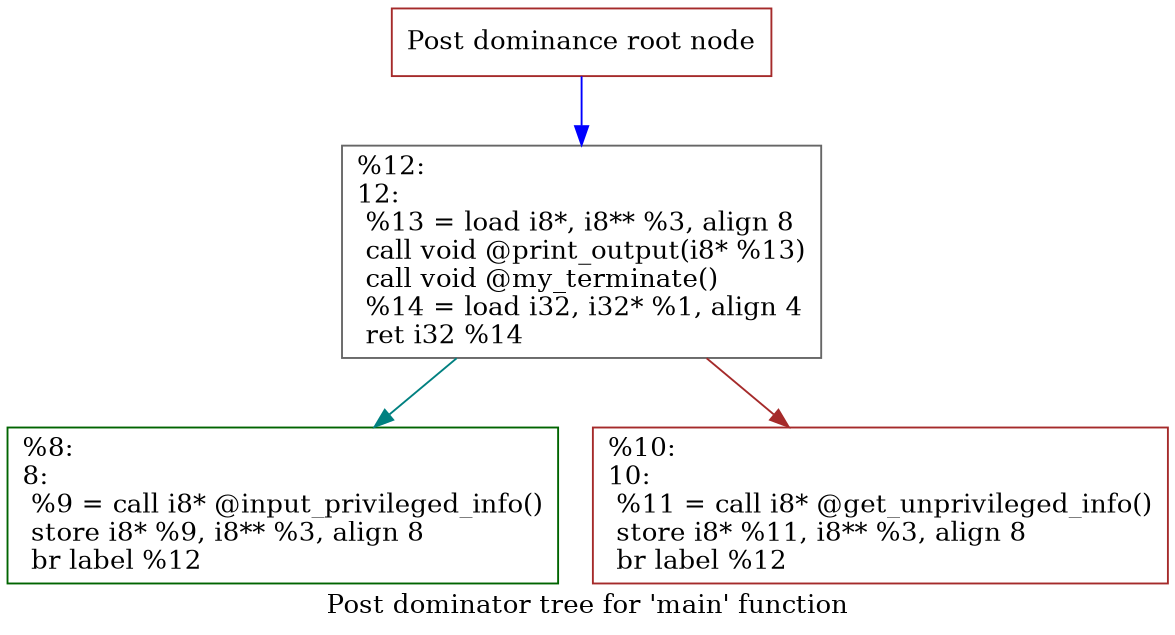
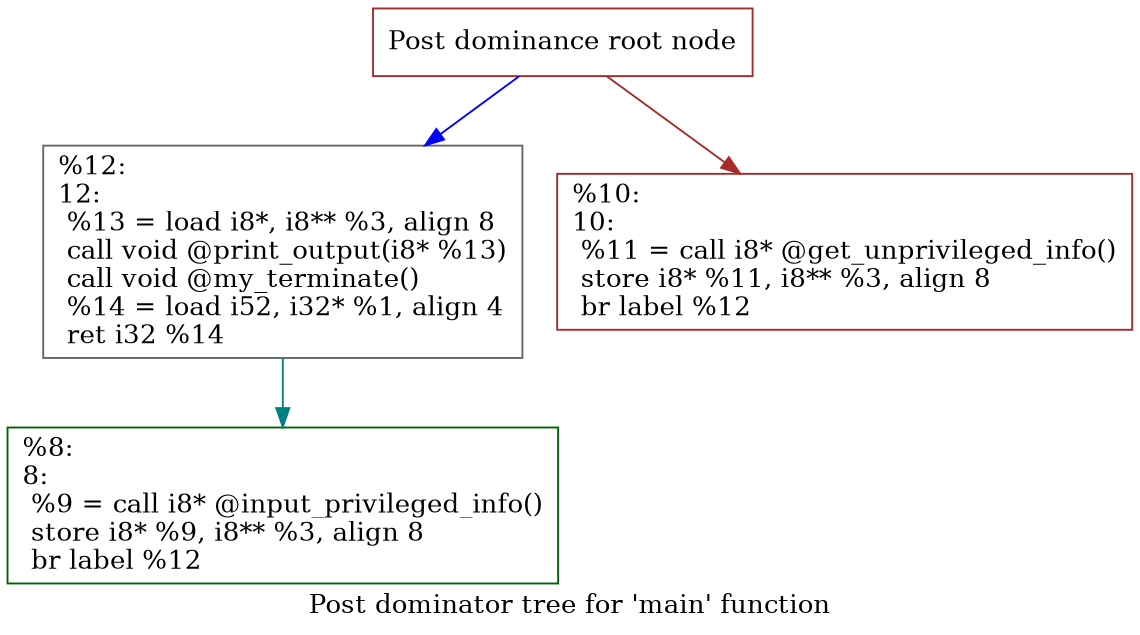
node "%12:": text "%14 = load i32, i32* %1, align 4" -> "%14 = load i52, i32* %1, align 4"
edge "%12:" -> "%10:": now "Post dominance root node" -> "%10:"
